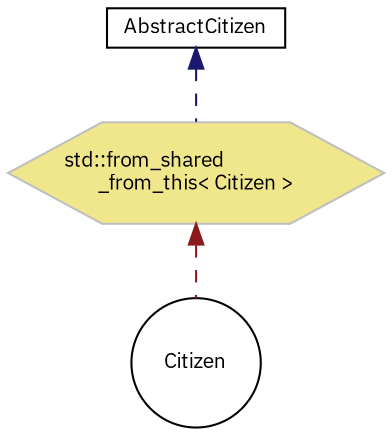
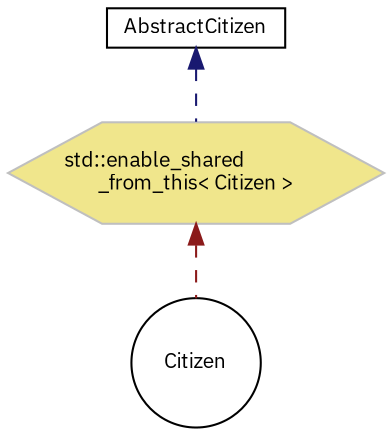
node "std::from_shared _from_this< Citizen >": label "std::from_shared _from_this< Citizen >" -> "std::enable_shared _from_this< Citizen >"
